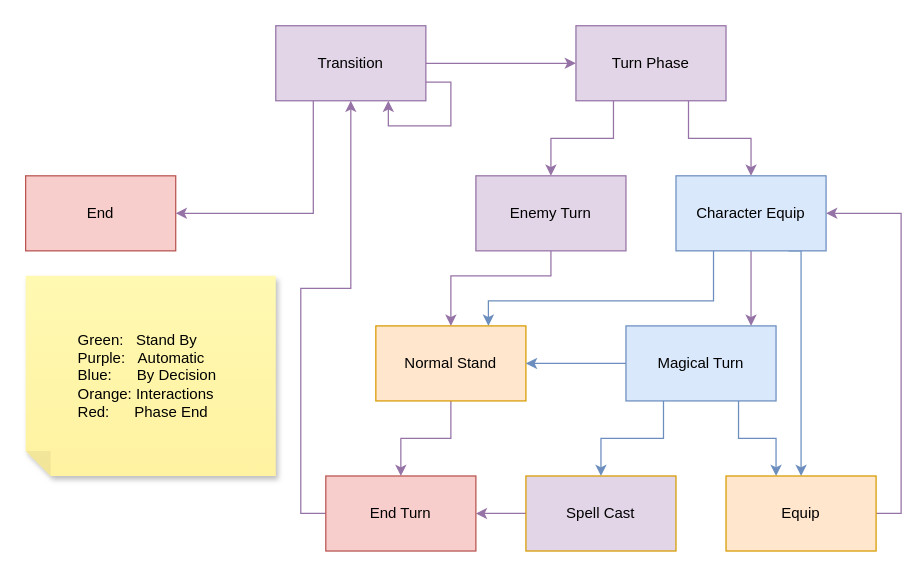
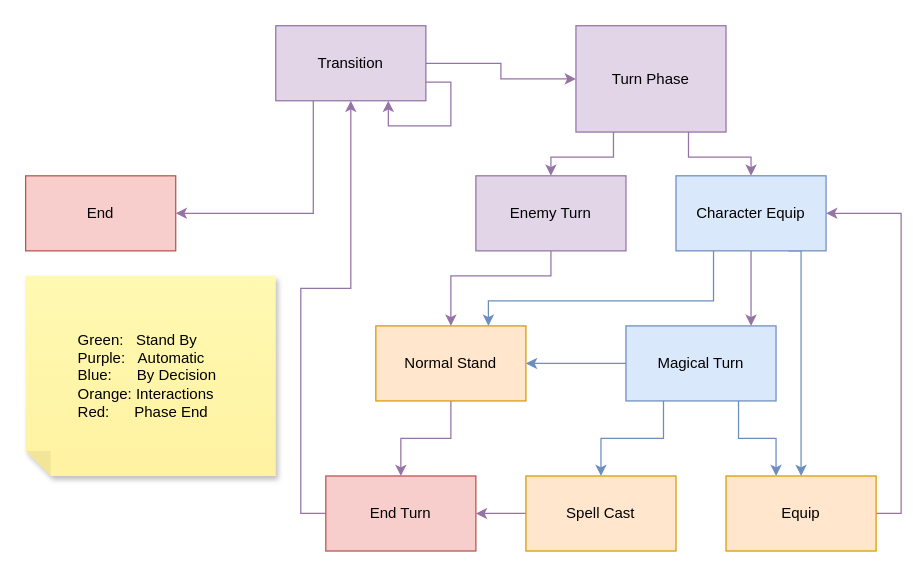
node "Turn Phase": size 150x75 -> 150x106
node "Spell Cast": fillcolor #e1d5e7 -> #ffe6cc
